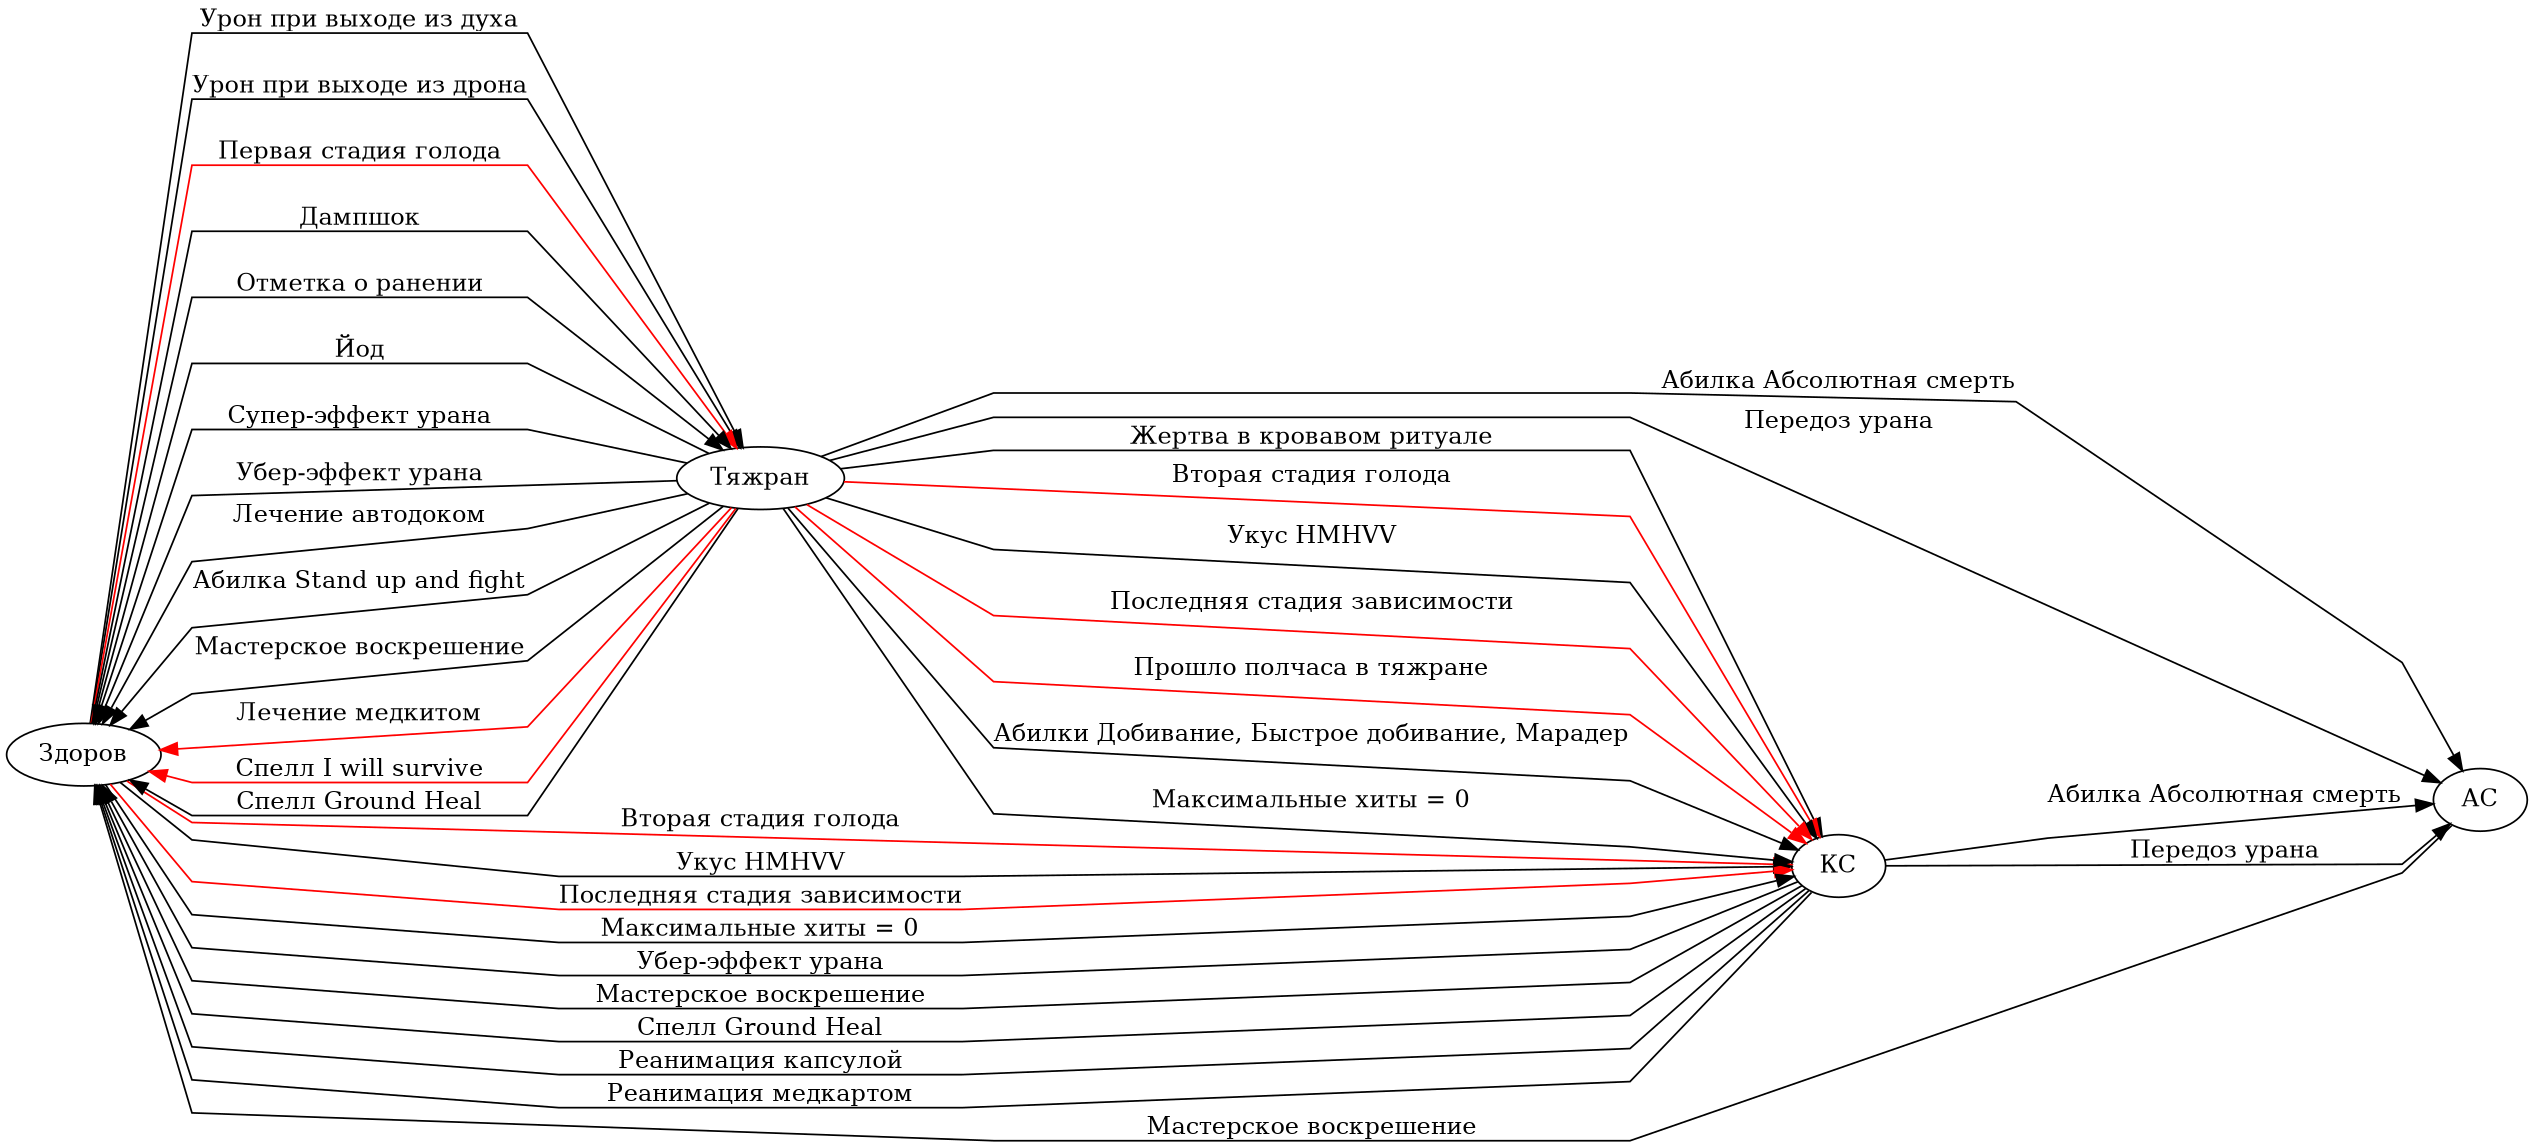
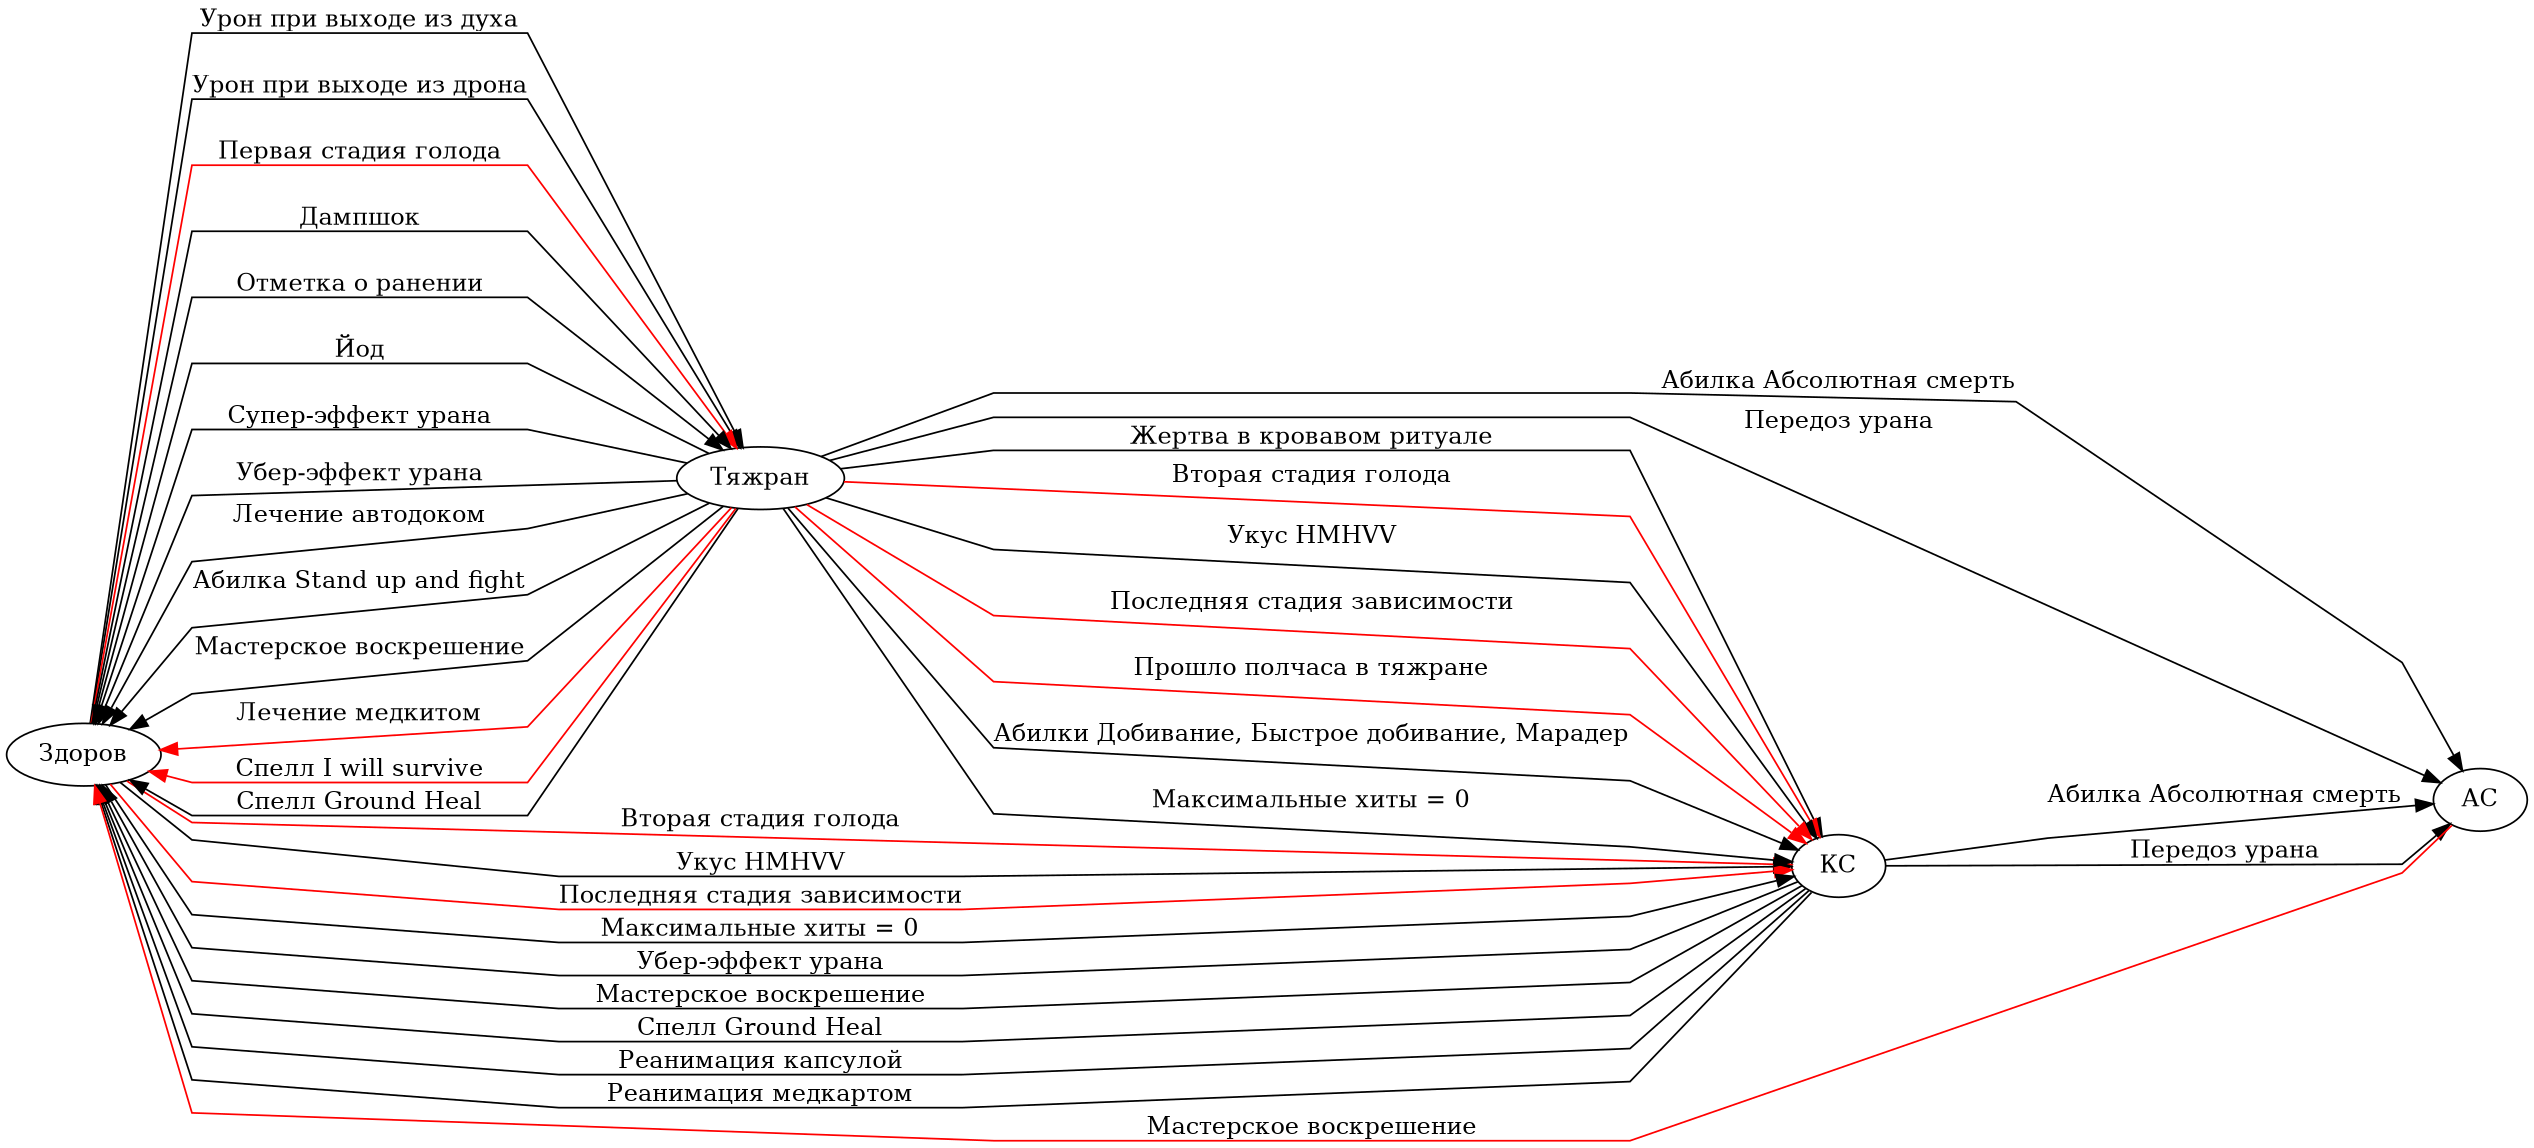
edge "АС" -> "Здоров": color black -> red
